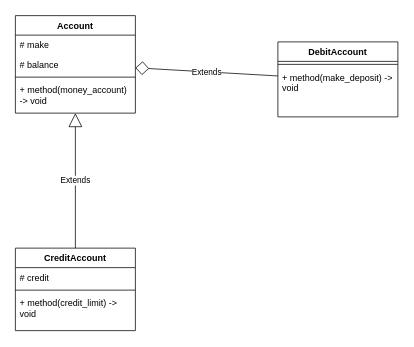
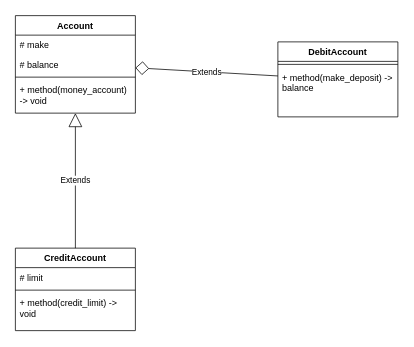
node "+ method(make_deposit) -> void": label "+ method(make_deposit) -> void" -> "+ method(make_deposit) -> balance"
node "# credit": label "# credit" -> "# limit"
